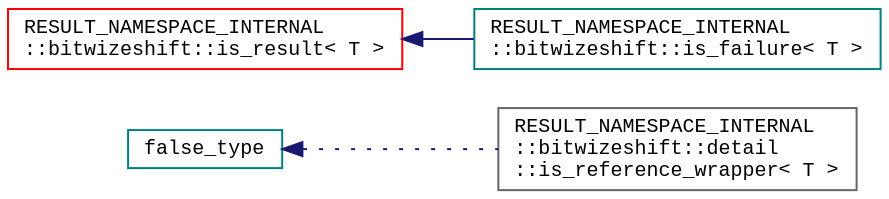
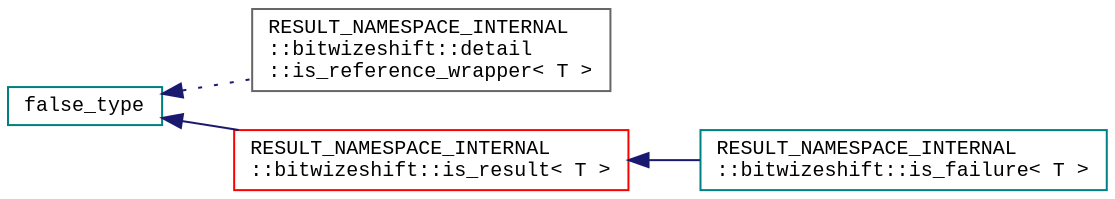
edge "RESULT_NAMESPACE_INTERNAL ::bitwizeshift::is_result< T >" -> "false_type": added
